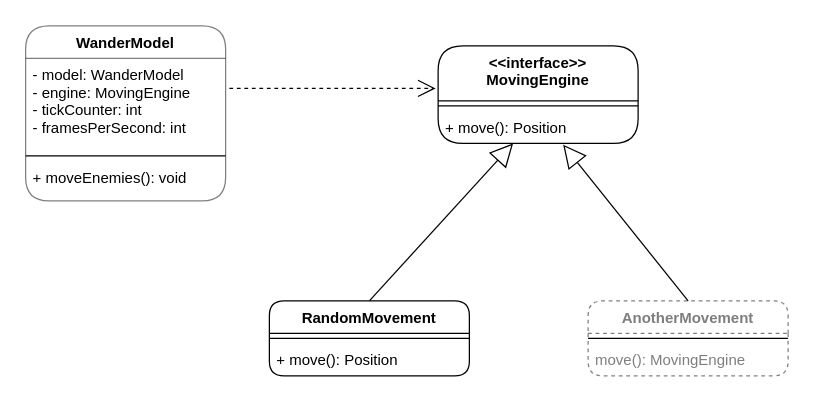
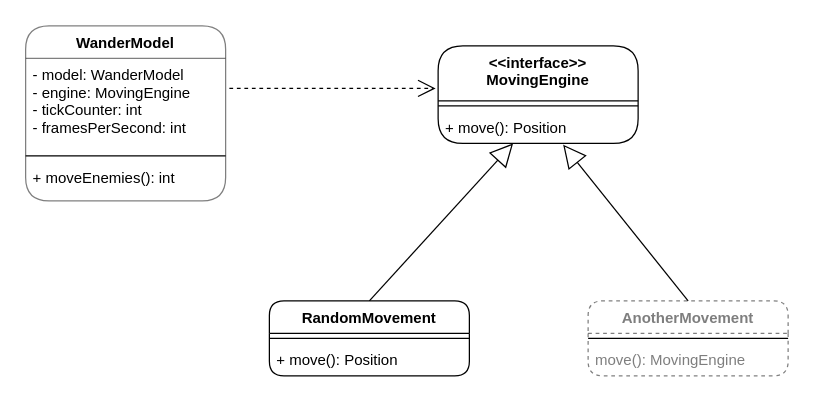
node "+ moveEnemies(): void": label "+ moveEnemies(): void" -> "+ moveEnemies(): int"
